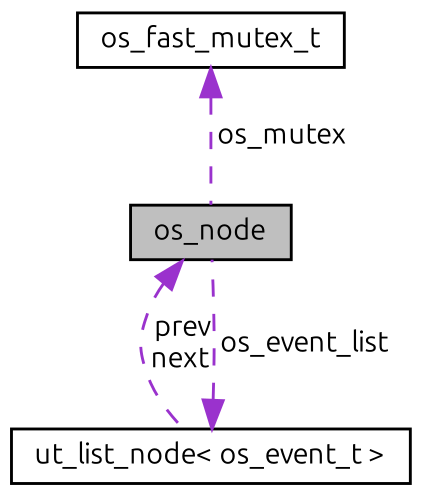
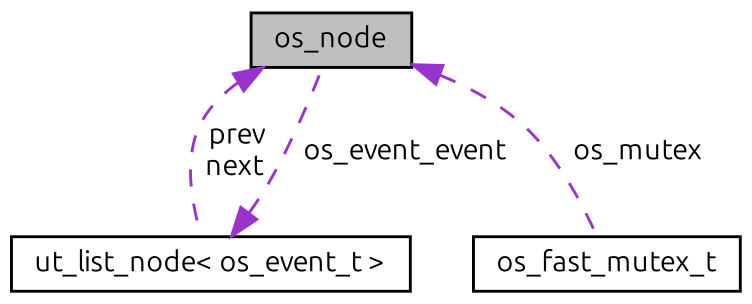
edge "os_node" -> "os_fast_mutex_t": reversed
edge "os_node" -> "ut_list_node< os_event_t >": label " os_event_list" -> " os_event_event"
